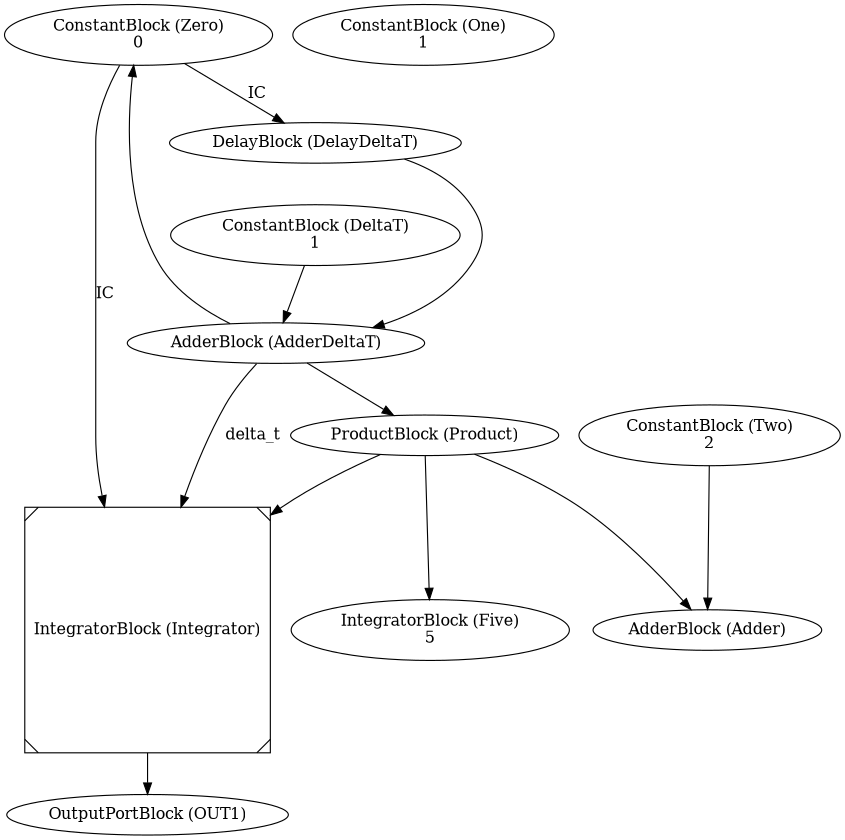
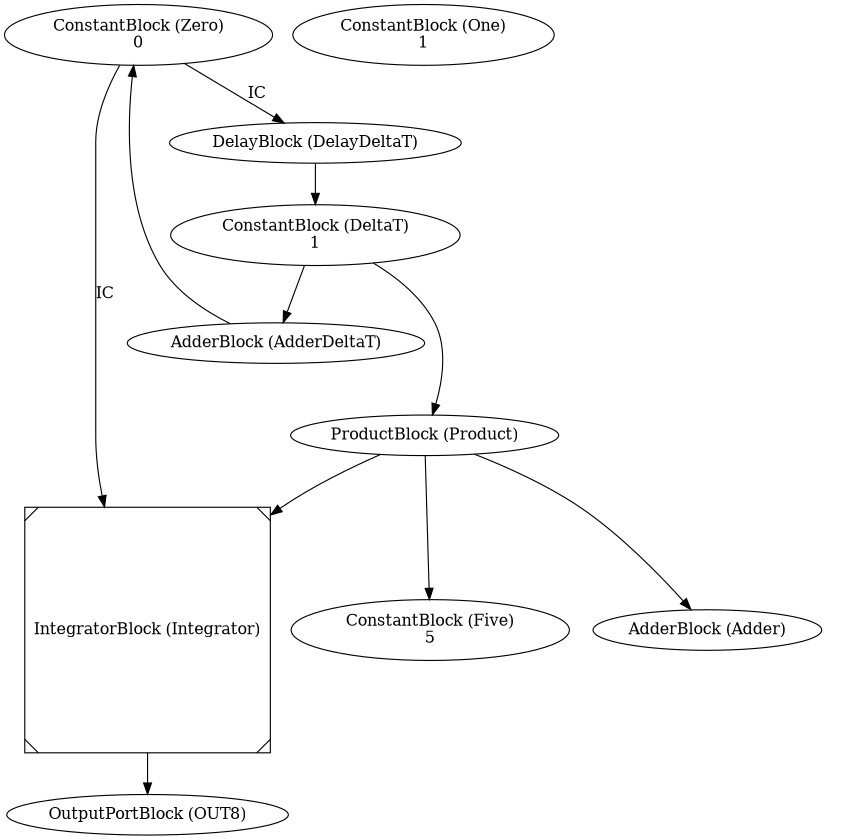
edge "DelayBlock (DelayDeltaT)" -> "AdderBlock (AdderDeltaT)": now "DelayBlock (DelayDeltaT)" -> "ConstantBlock (DeltaT) 1"
edge "AdderBlock (AdderDeltaT)" -> "ProductBlock (Product)": now "ConstantBlock (DeltaT) 1" -> "ProductBlock (Product)"
edge "AdderBlock (AdderDeltaT)" -> "IntegratorBlock (Integrator)": removed, label "delta_t"
node "ConstantBlock (Two) 2": removed
node "IntegratorBlock (Five) 5": label "IntegratorBlock (Five) 5" -> "ConstantBlock (Five) 5"
node "OutputPortBlock (OUT1)": label "OutputPortBlock (OUT1)" -> "OutputPortBlock (OUT8)"
